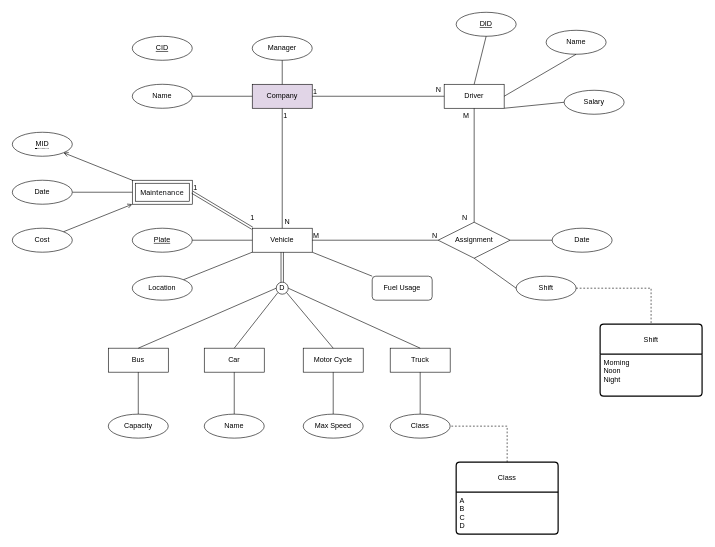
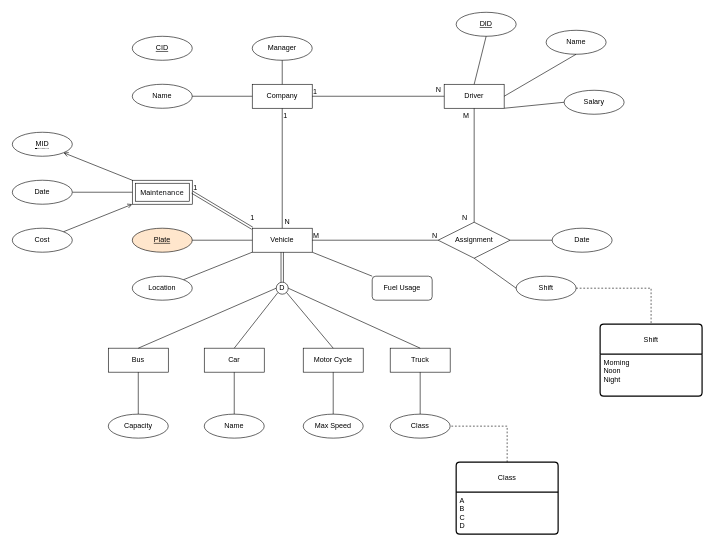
node "Company": fillcolor #e1d5e7 -> #ffffff
node "Plate": fillcolor #ffffff -> #ffe6cc
